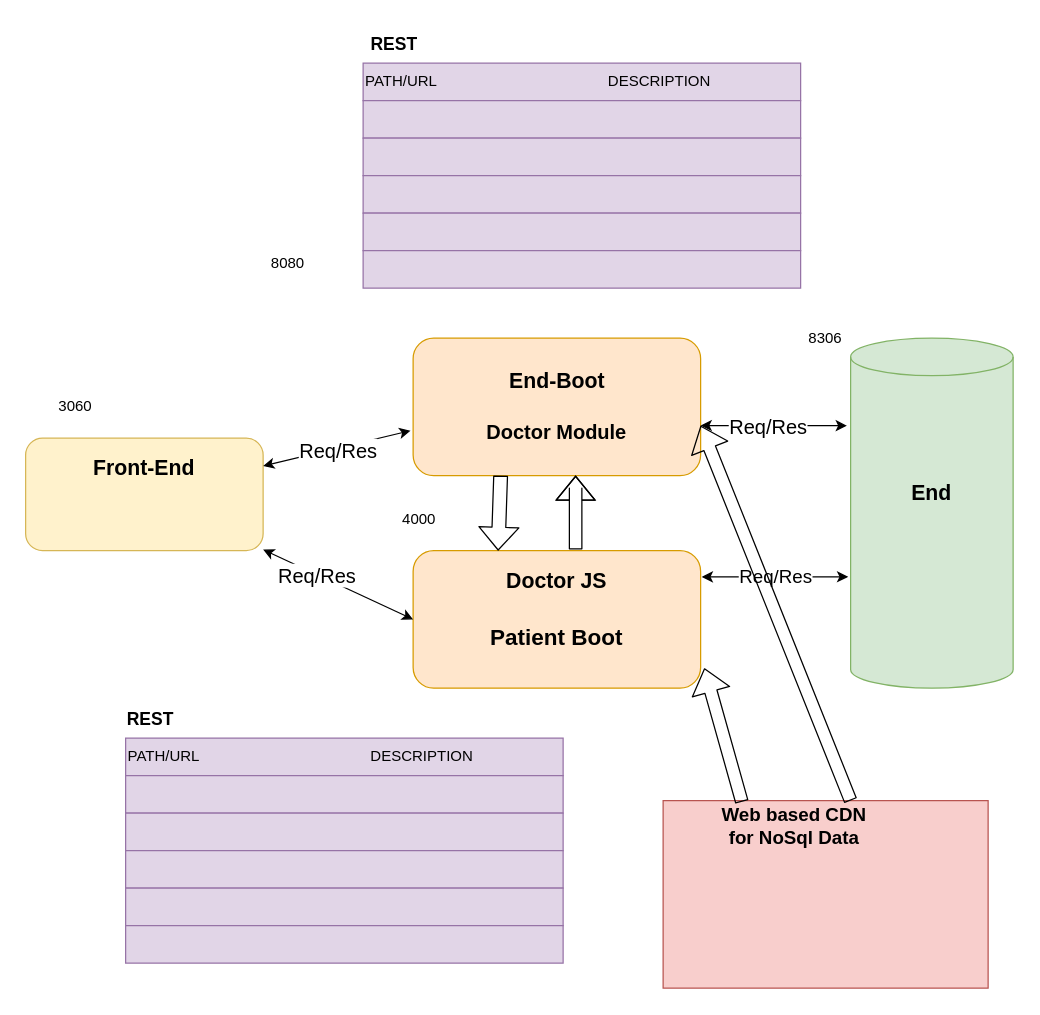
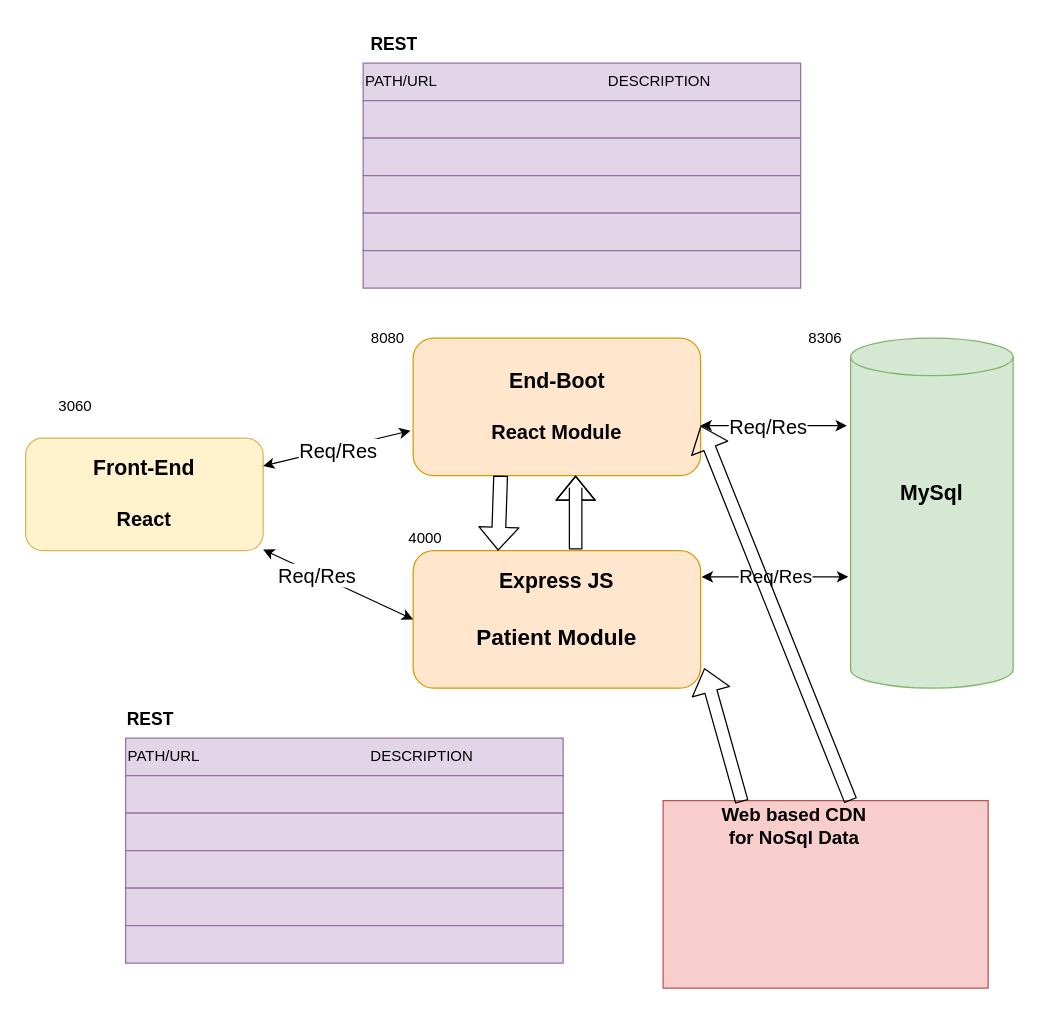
node "8080": moved (288, 263) -> (388, 338)
node "Doctor Module": label "Doctor Module" -> "React Module"
node "End": label "End" -> "MySql"
node "React": added
node "4000": moved (419, 519) -> (426, 538)
node "Doctor JS": label "Doctor JS" -> "Express JS"
node "Patient Boot": label "Patient Boot" -> "Patient Module"
